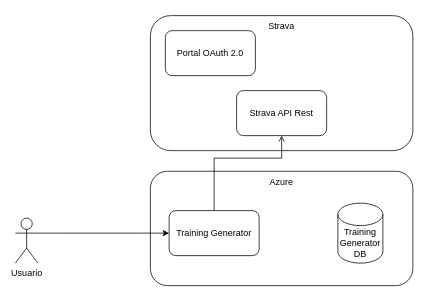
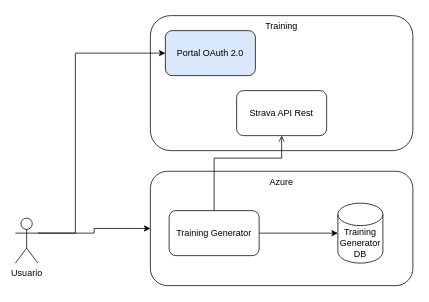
node "Strava": label "Strava" -> "Training"
node "Portal OAuth 2.0": fillcolor #ffffff -> #dae8fc
edge "Usuario" -> "Portal OAuth 2.0": added
edge "Usuario" -> "Training Generator": now "Usuario" -> "Azure"
edge "Training Generator" -> "Training Generator DB": added
